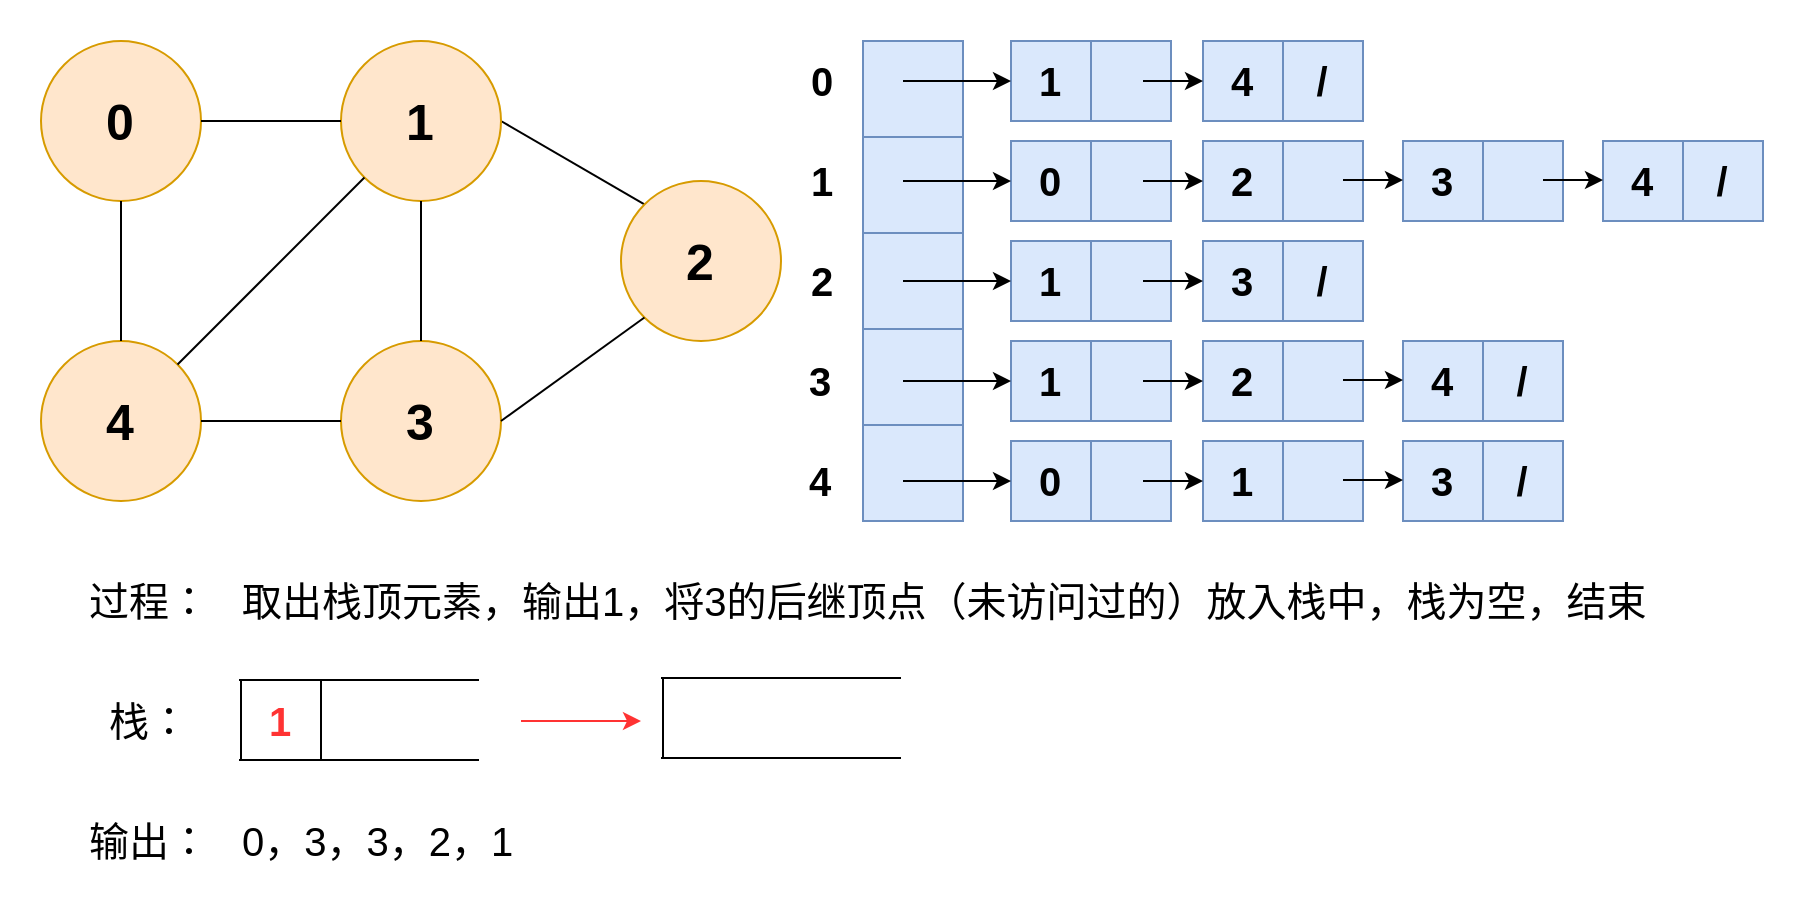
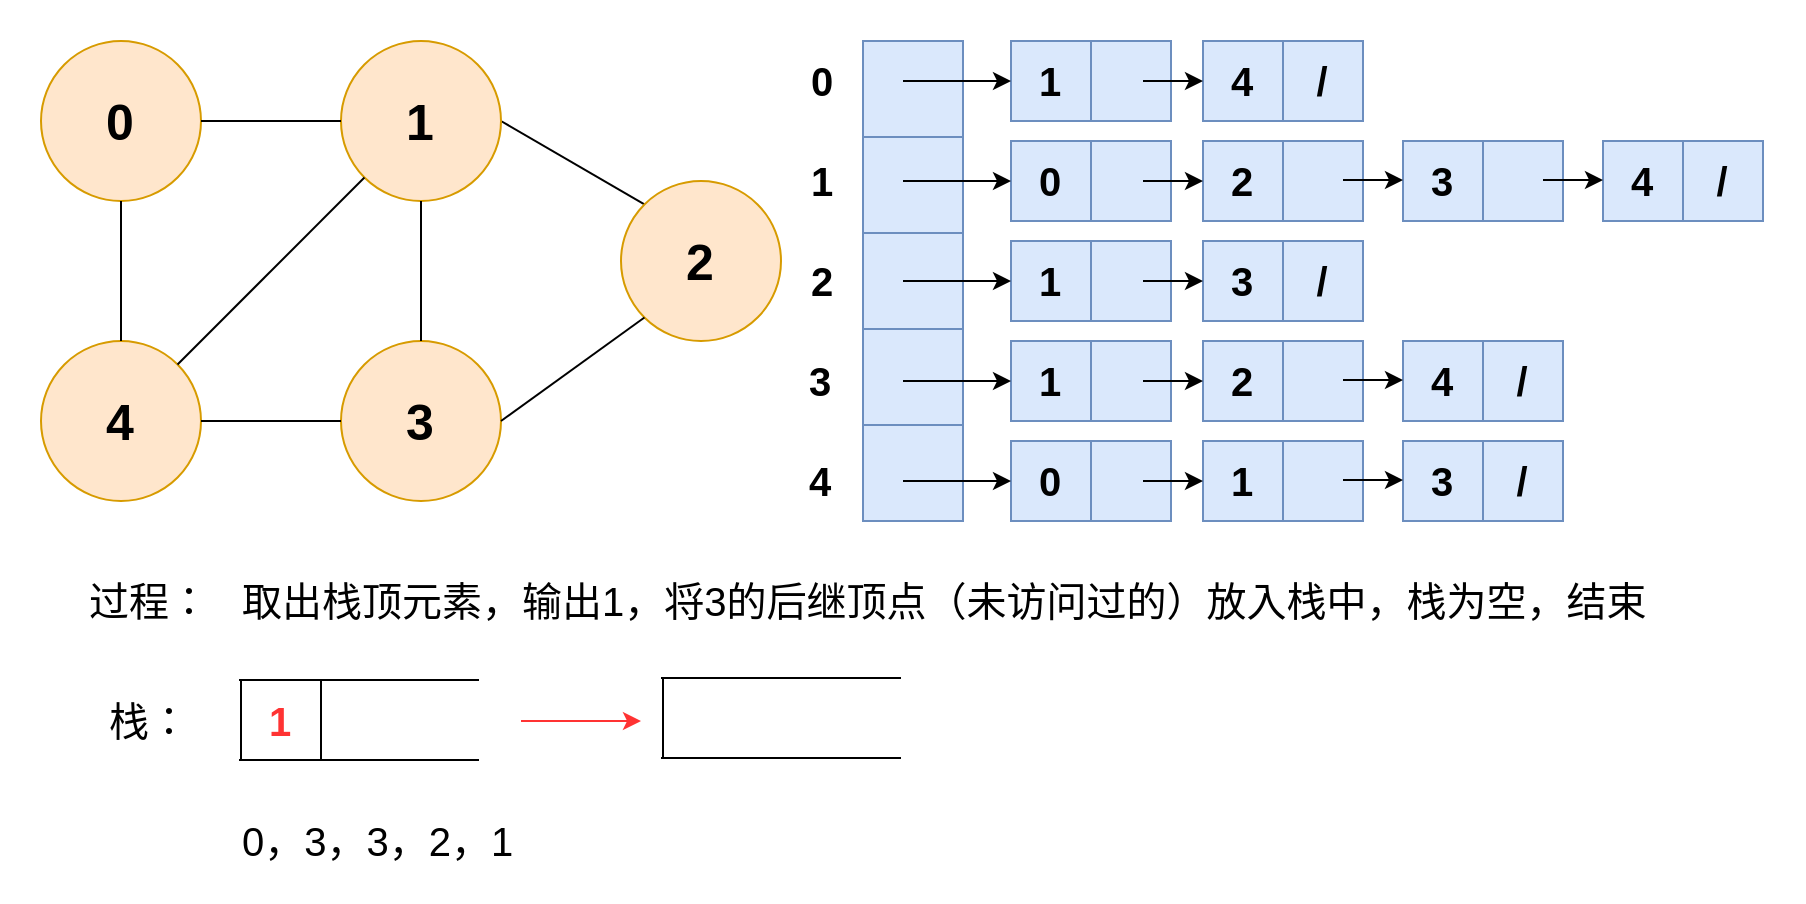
node "输出：": removed
